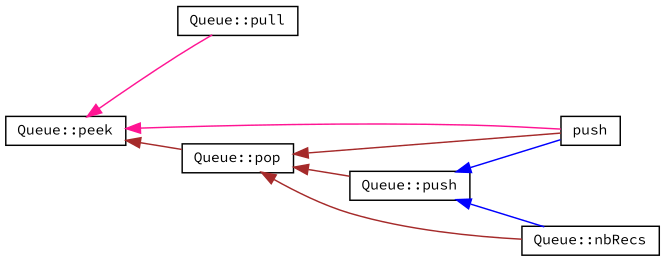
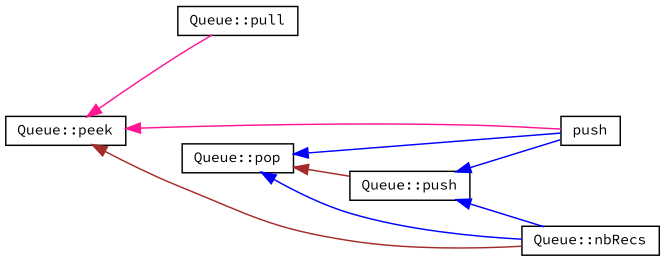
edge "push" -> "Queue::pop": color brown -> blue
edge "Queue::pop" -> "Queue::peek": now "Queue::nbRecs" -> "Queue::peek"
edge "Queue::nbRecs" -> "Queue::pop": color brown -> blue
